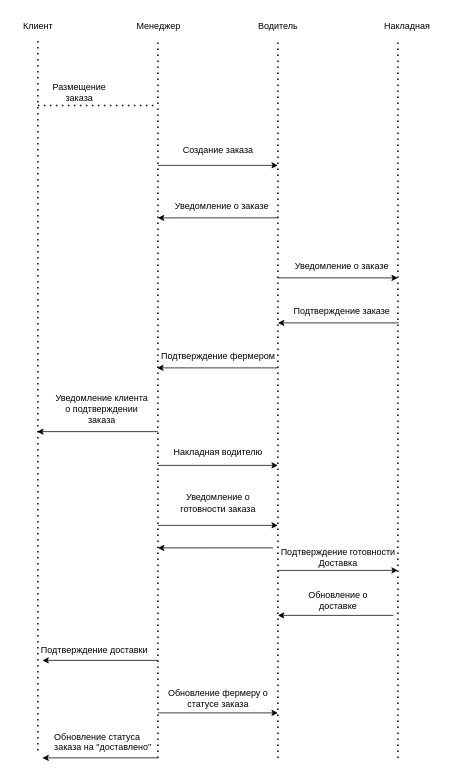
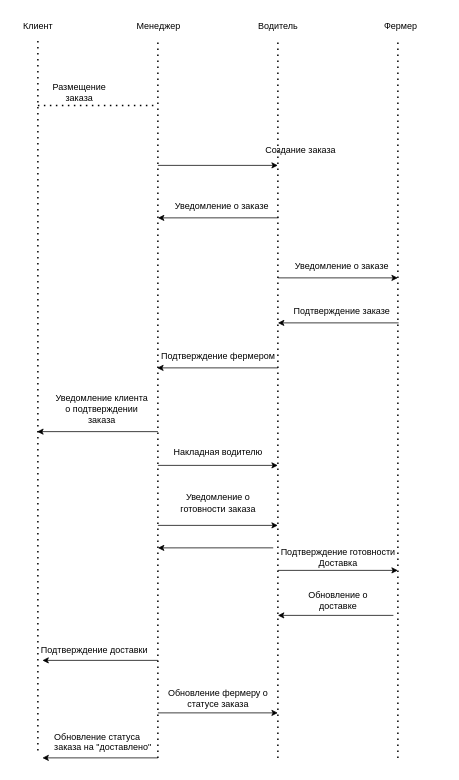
node "Накладная": label "Накладная" -> "Фермер"
node "Создание заказа": moved (218, 150) -> (300, 150)
